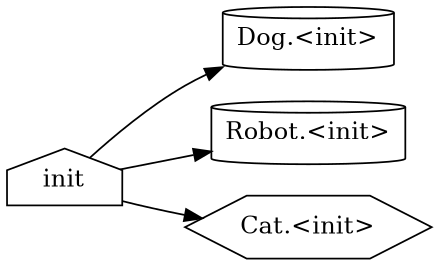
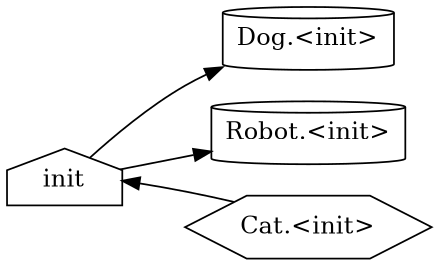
edge "init" -> "Cat.<init>": reversed
